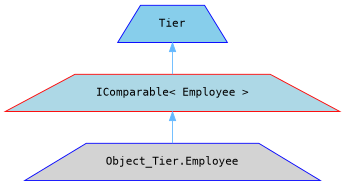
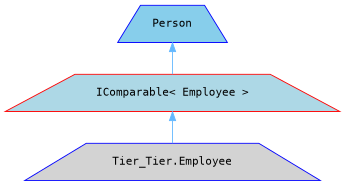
node "Tier": label "Tier" -> "Person"
node "Object_Tier.Employee": label "Object_Tier.Employee" -> "Tier_Tier.Employee"
